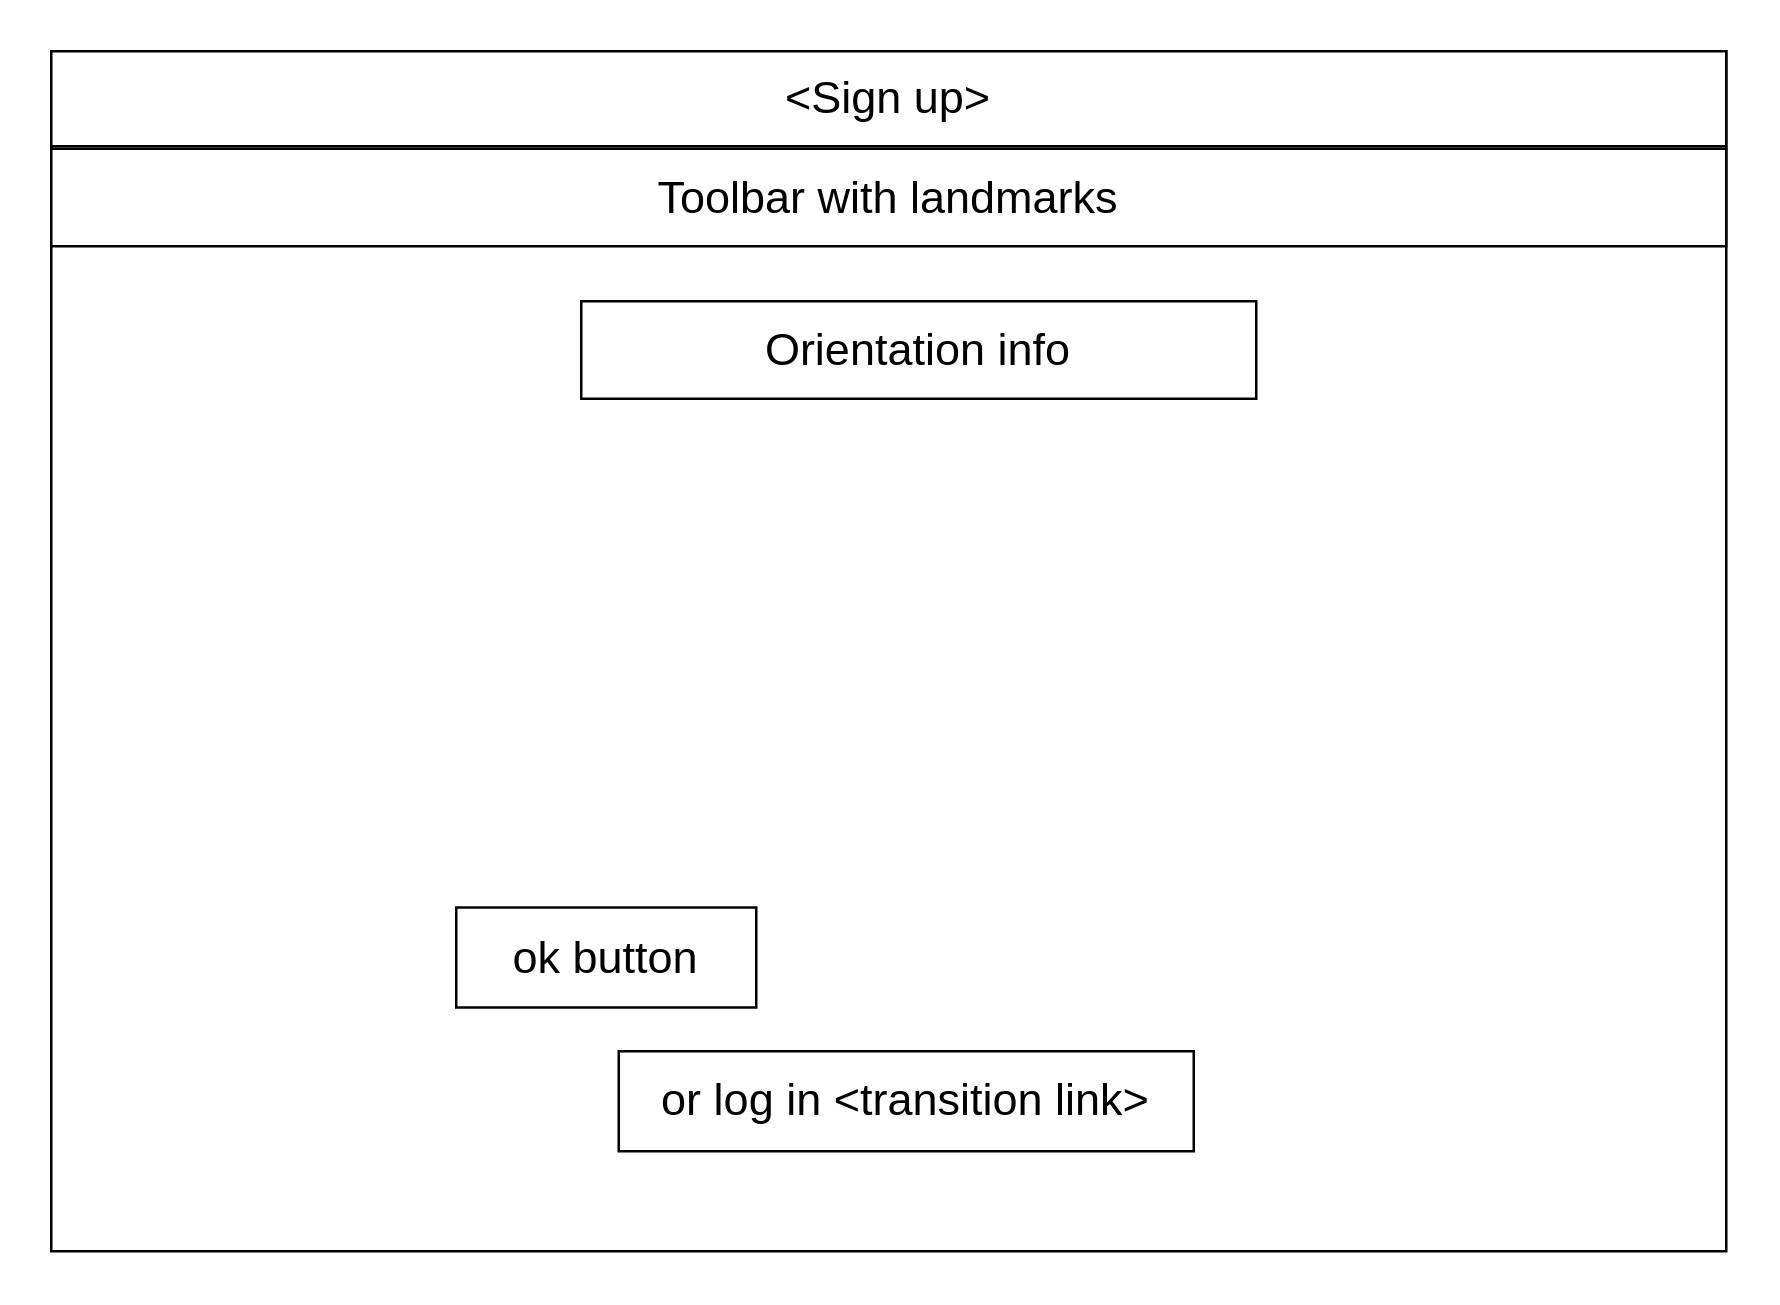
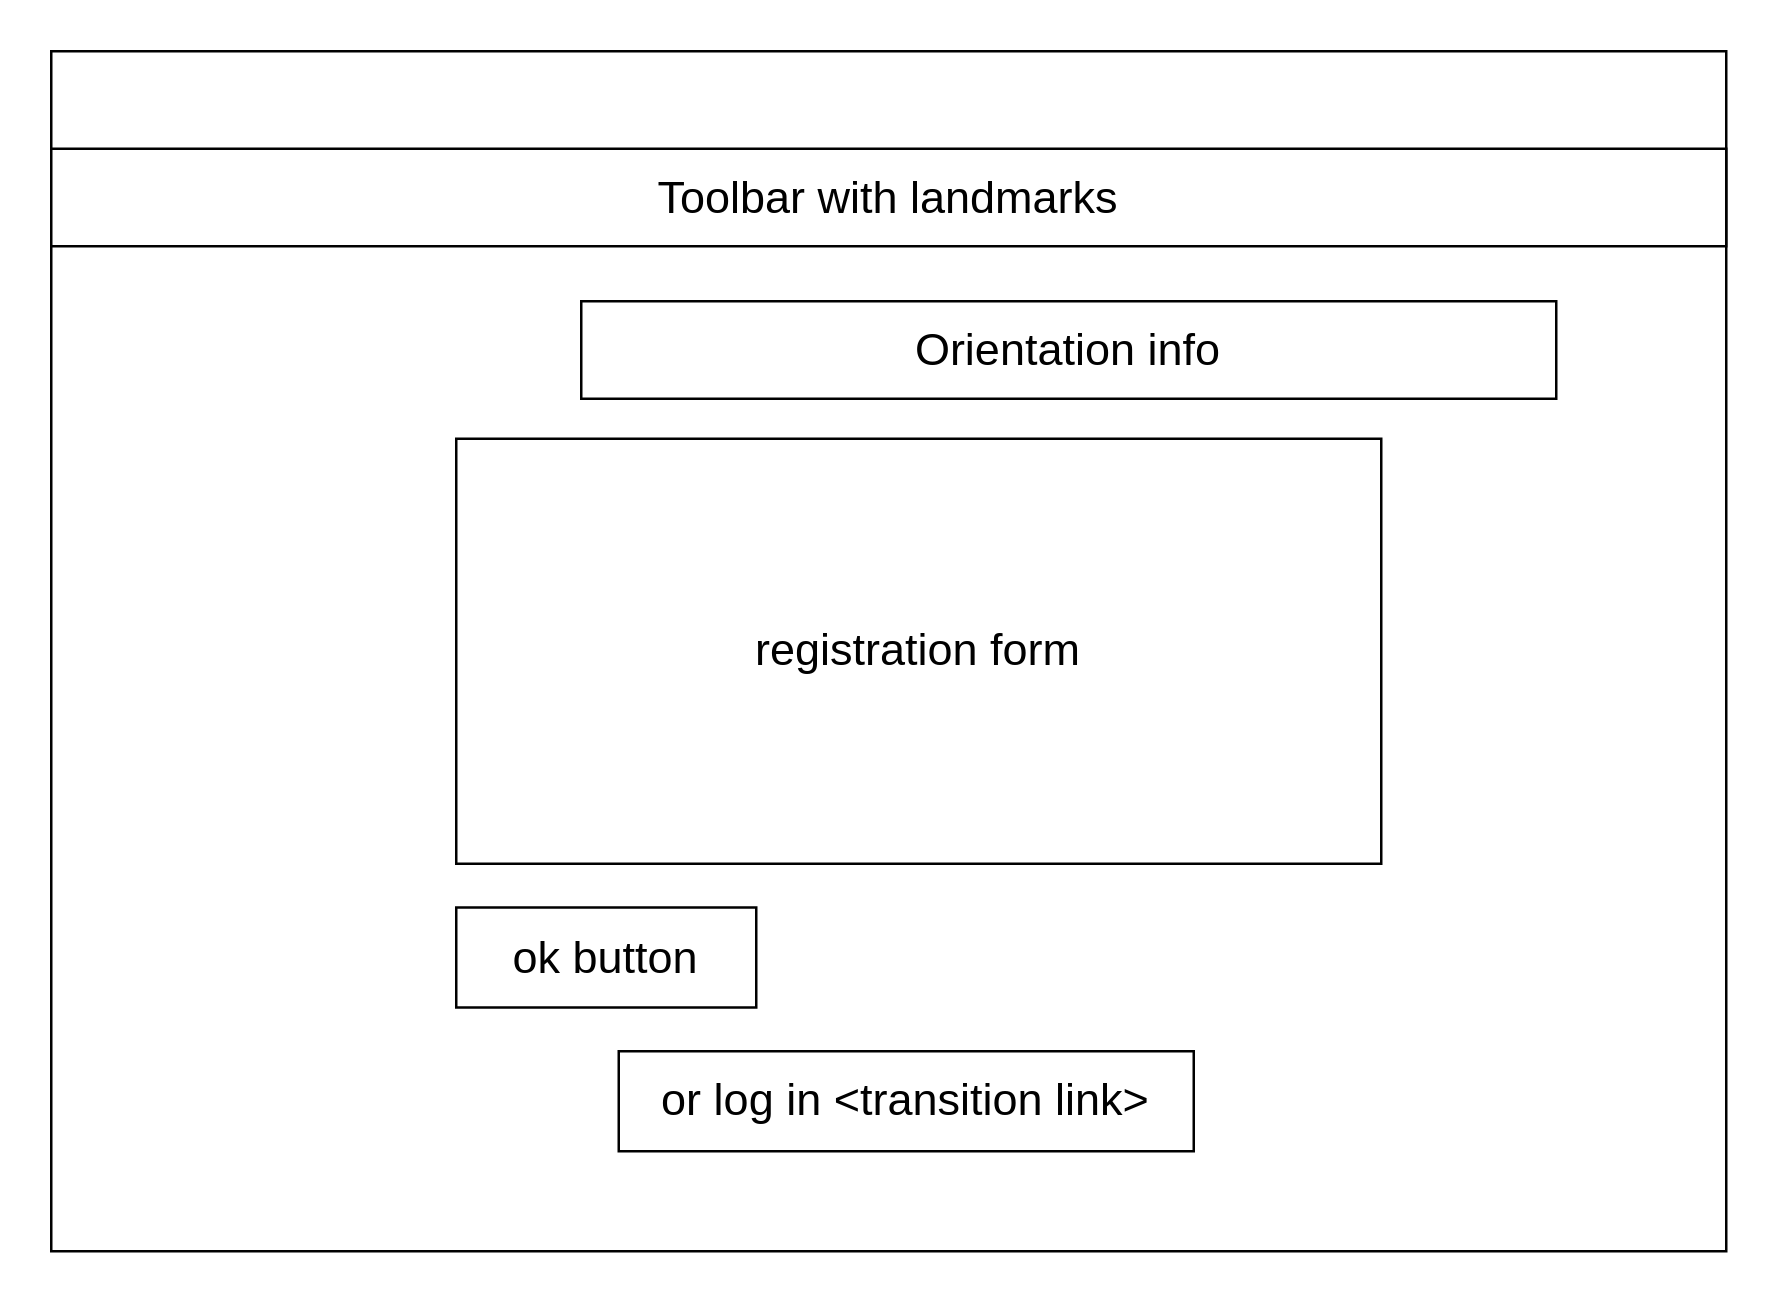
node "<Sign up>": removed
node "Orientation info": size 675x98 -> 975x98
node "registration form": added
